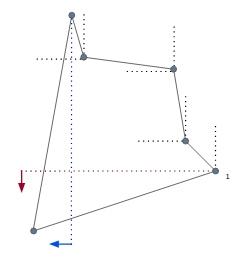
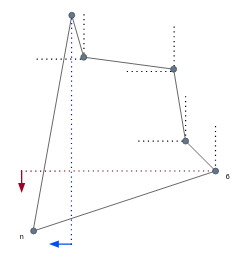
node "1": label "1" -> "6"
node "n": added
